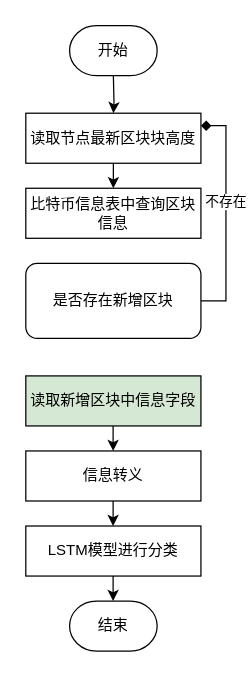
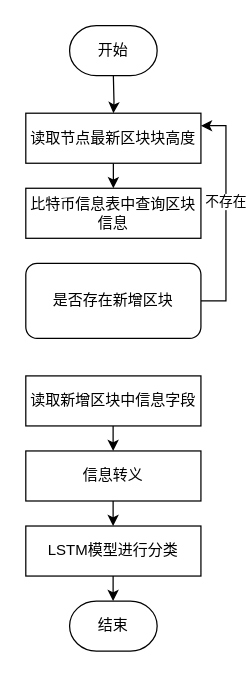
edge "是否存在新增区块" -> "读取节点最新区块块高度": arrowhead diamond -> classic
node "读取新增区块中信息字段": fillcolor #d5e8d4 -> #ffffff
